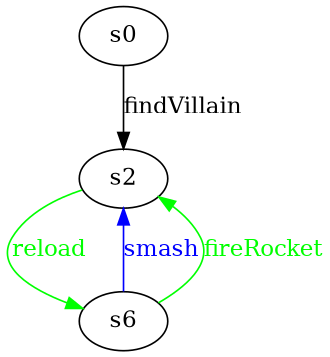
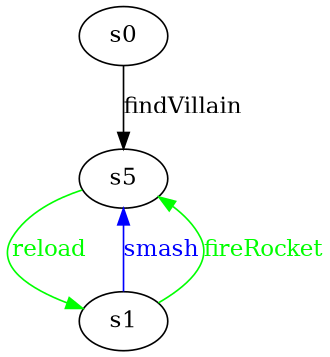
node "s2": label "s2" -> "s5"
node "s6": label "s6" -> "s1"
